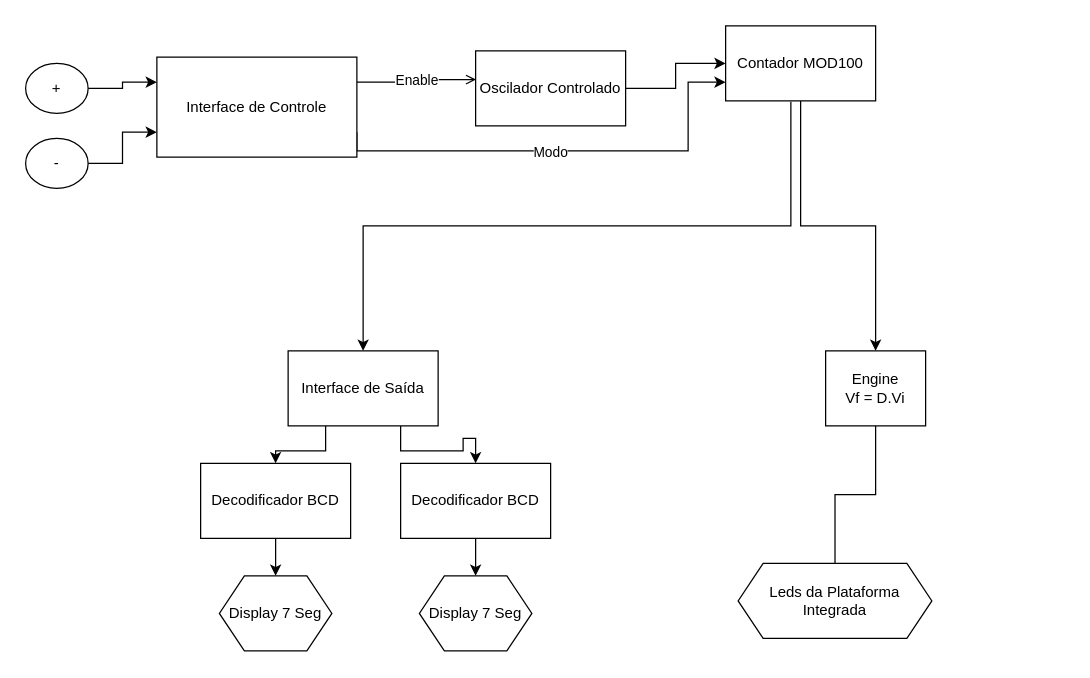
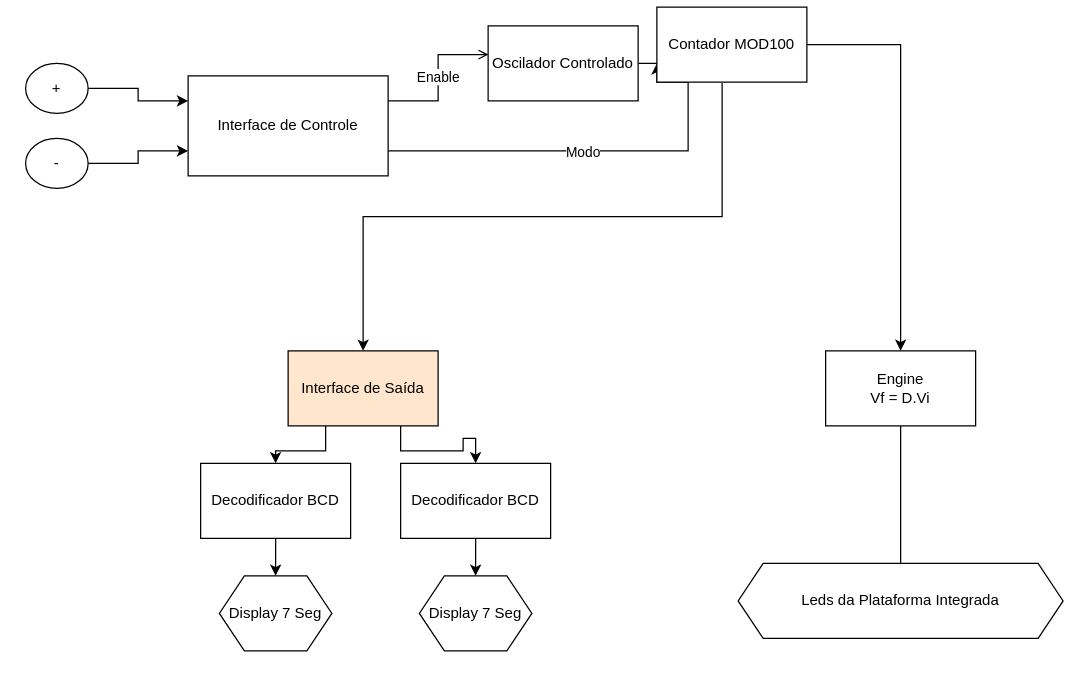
node "Contador MOD100": moved (801, 63) -> (732, 44)
node "Oscilador Controlado": moved (551, 88) -> (563, 63)
node "Interface de Controle": moved (257, 107) -> (288, 126)
node "Interface de Saída": fillcolor #ffffff -> #ffe6cc
node "Engine Vf = D.Vi": size 100x75 -> 150x75
node "Leds da Plataforma Integrada": size 194x75 -> 325x75
